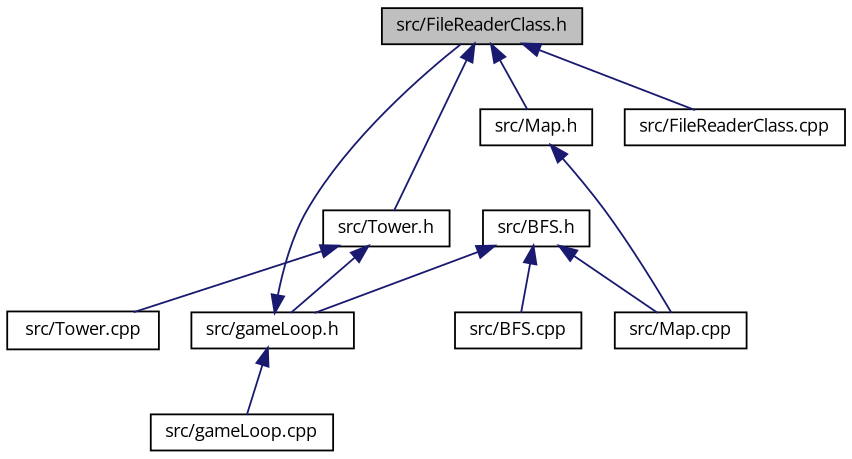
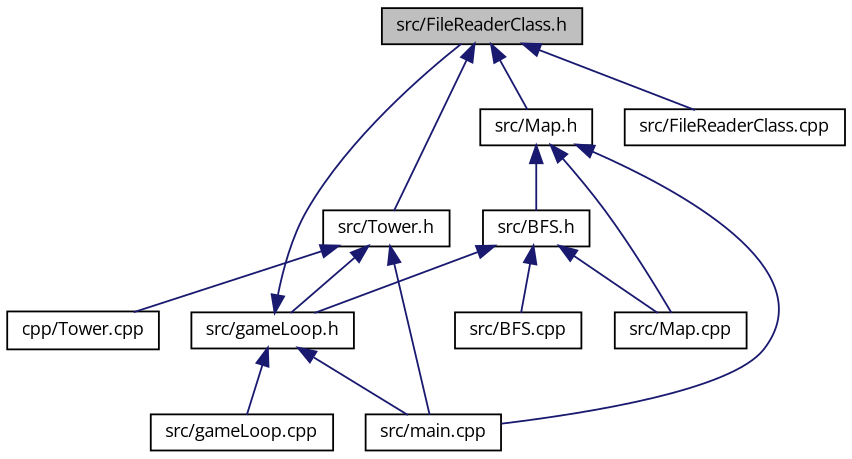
edge "src/BFS.h" -> "src/Map.h": added
node "src/Tower.cpp": label "src/Tower.cpp" -> "cpp/Tower.cpp"
node "src/main.cpp": added
